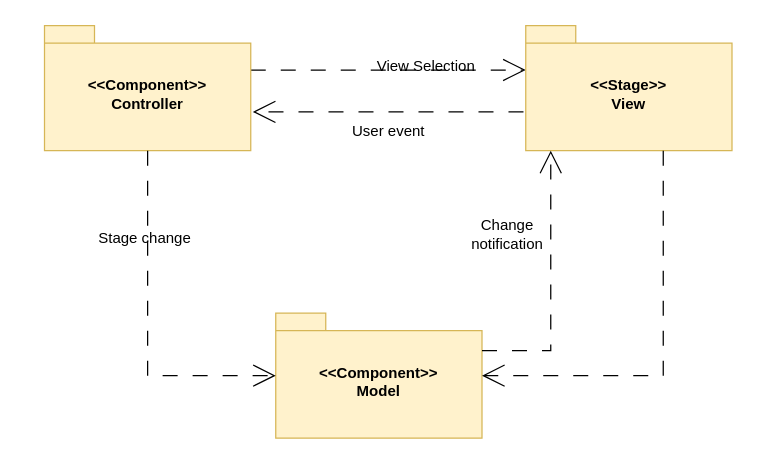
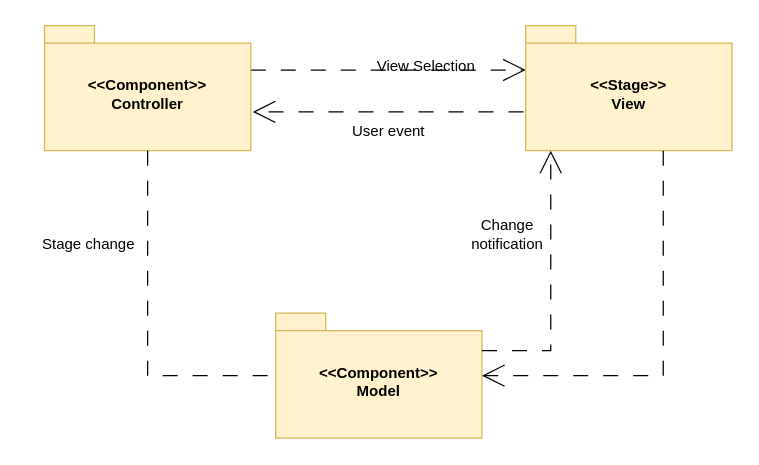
node "Stage change": moved (144, 238) -> (88, 244)
edge "<<Component>> Controller" -> "<<Component>> Model": arrowhead open -> none
